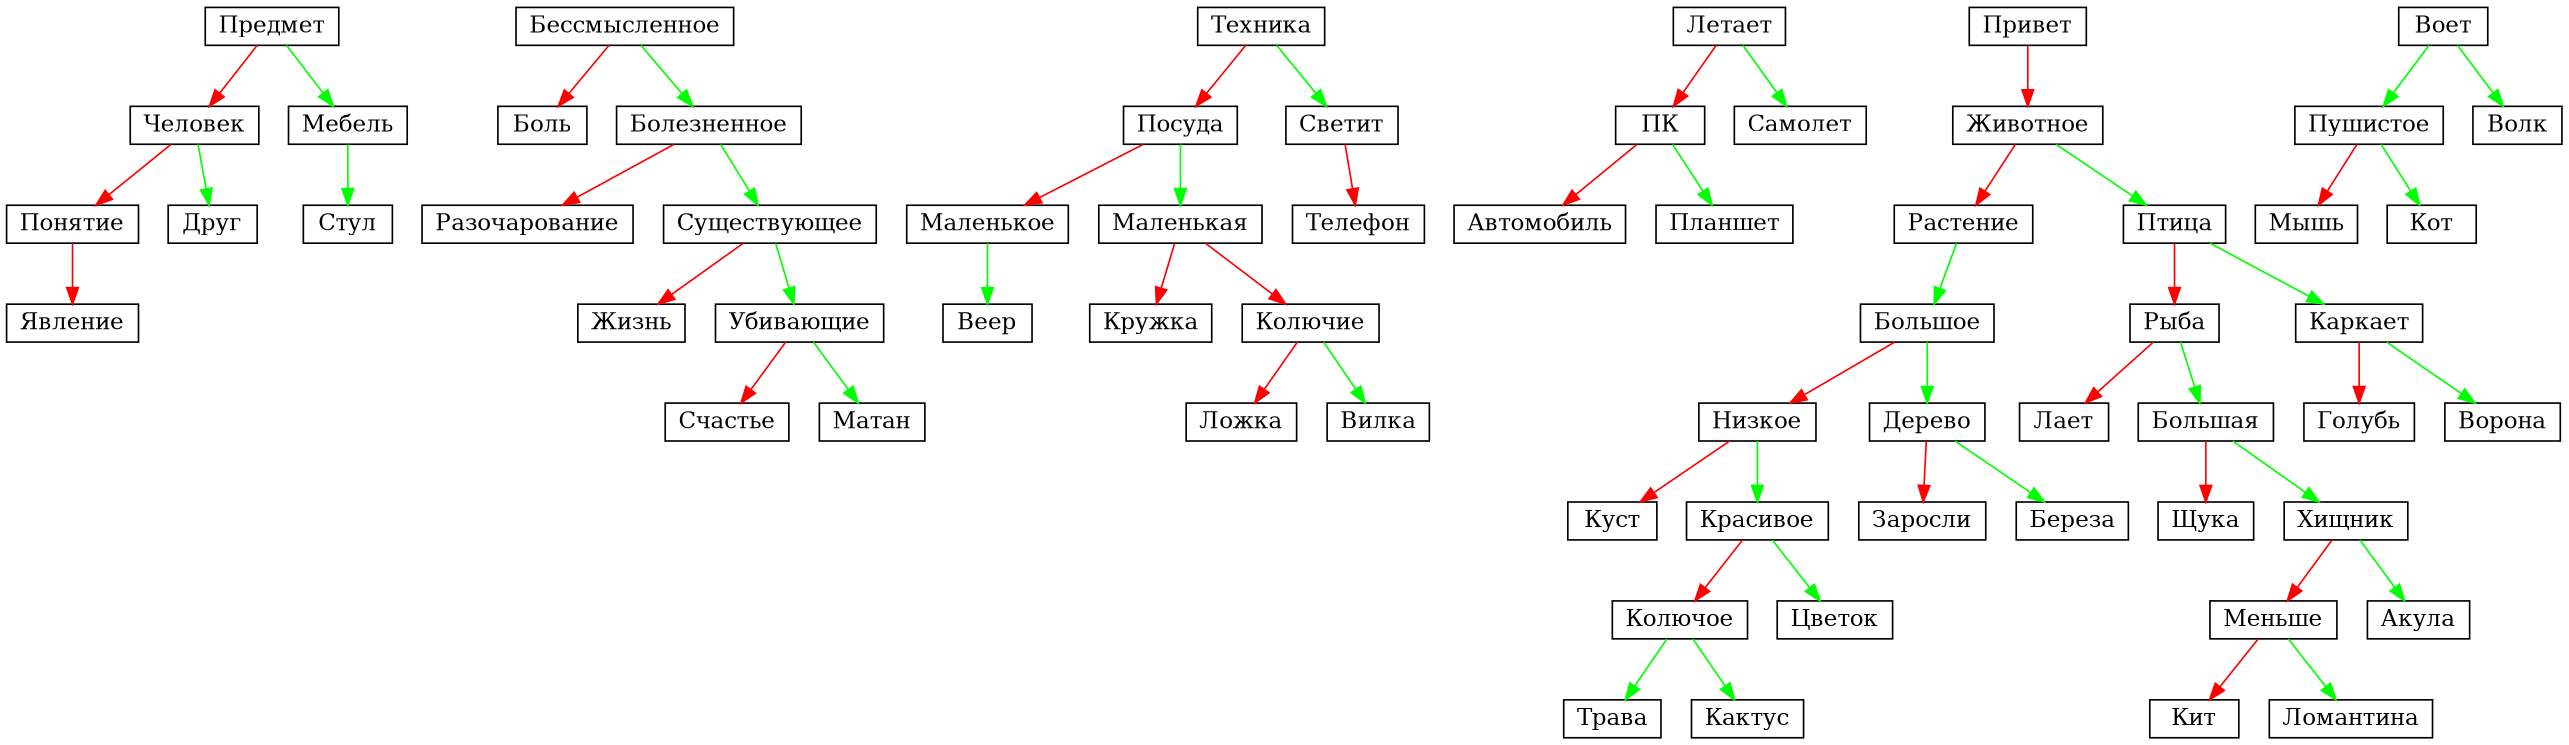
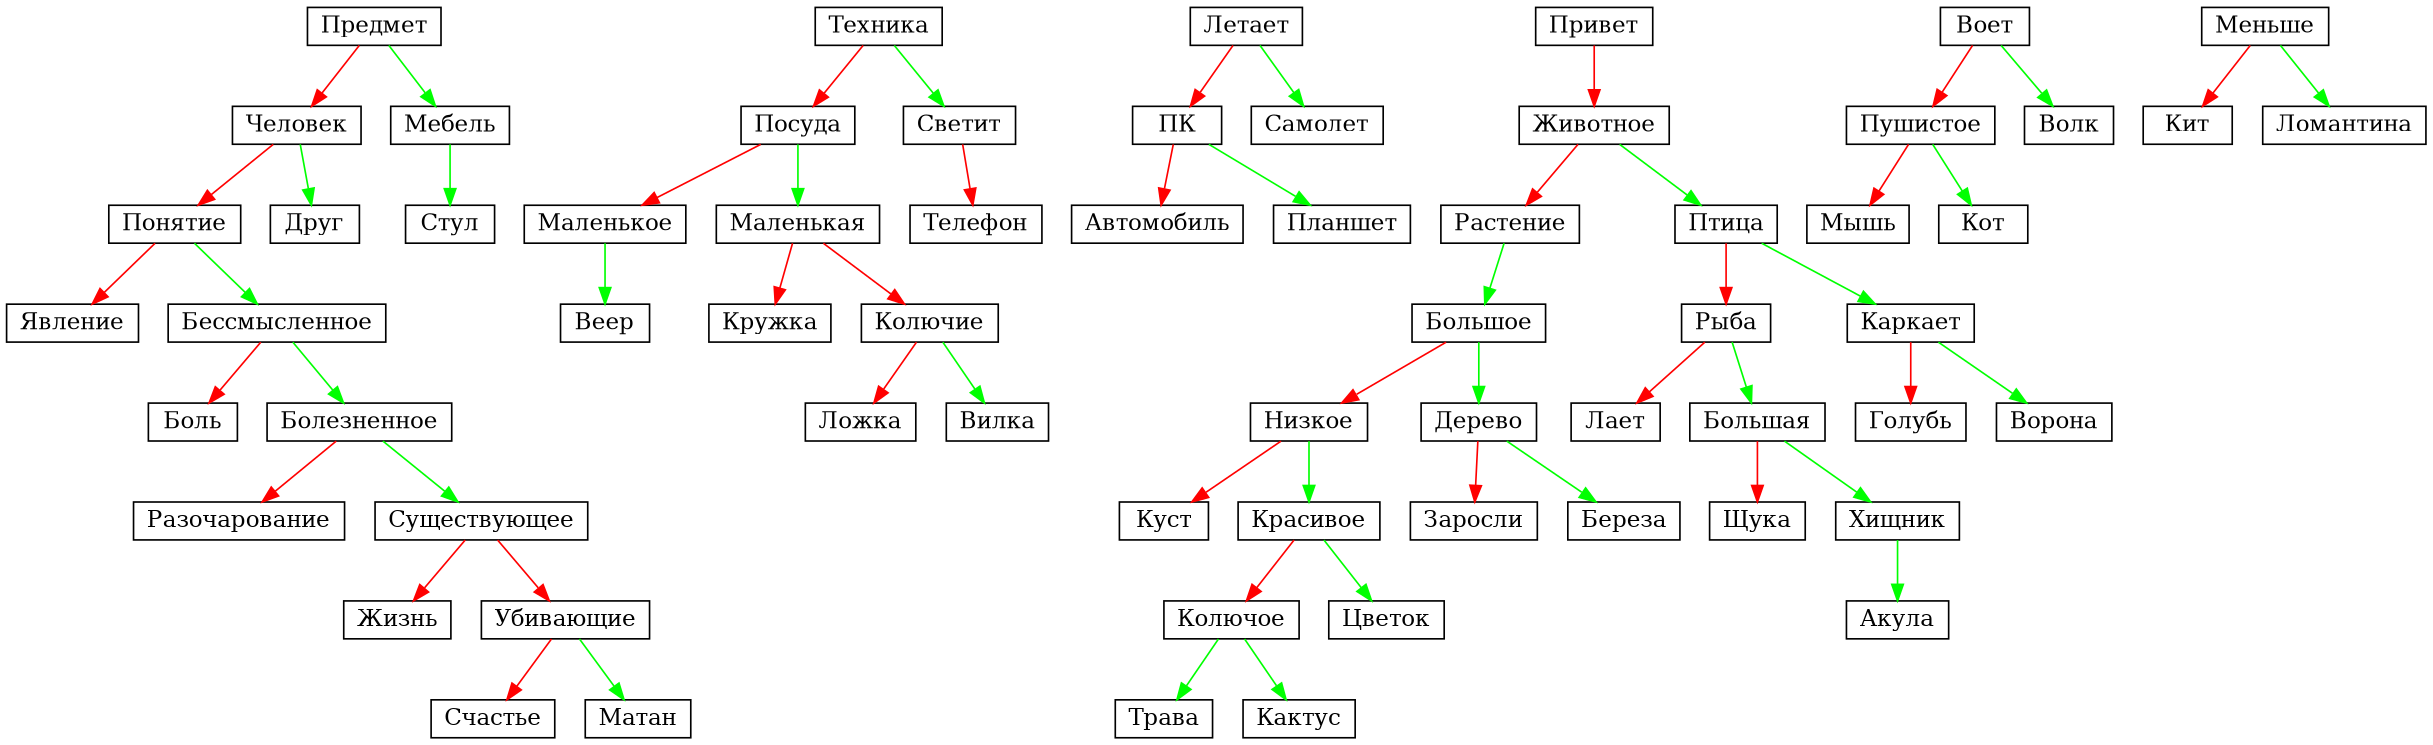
edge "Воет" -> "Пушистое": color green -> red
edge "Существующее" -> "Убивающие": color green -> red
edge "Понятие" -> "Бессмысленное": added
edge "Хищник" -> "Меньше": removed
